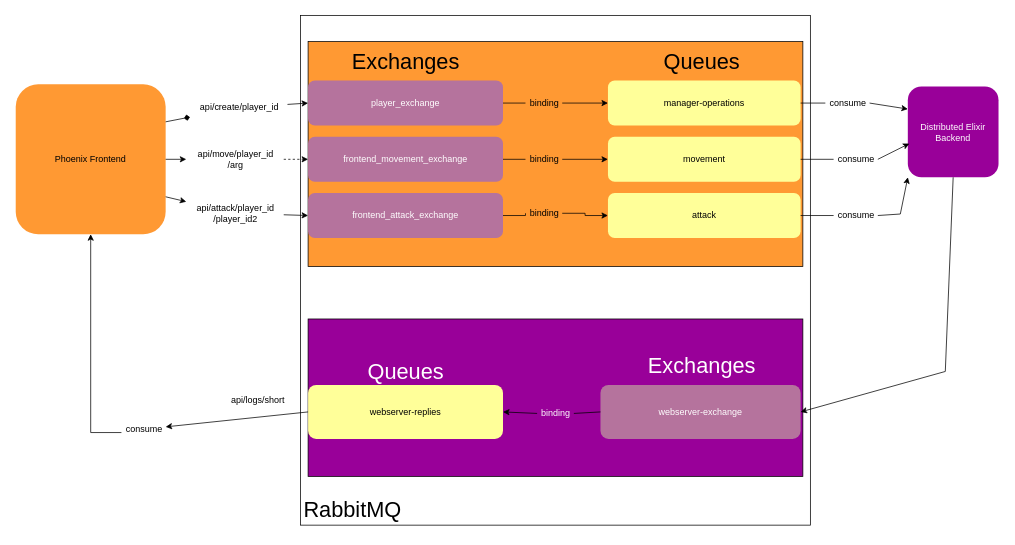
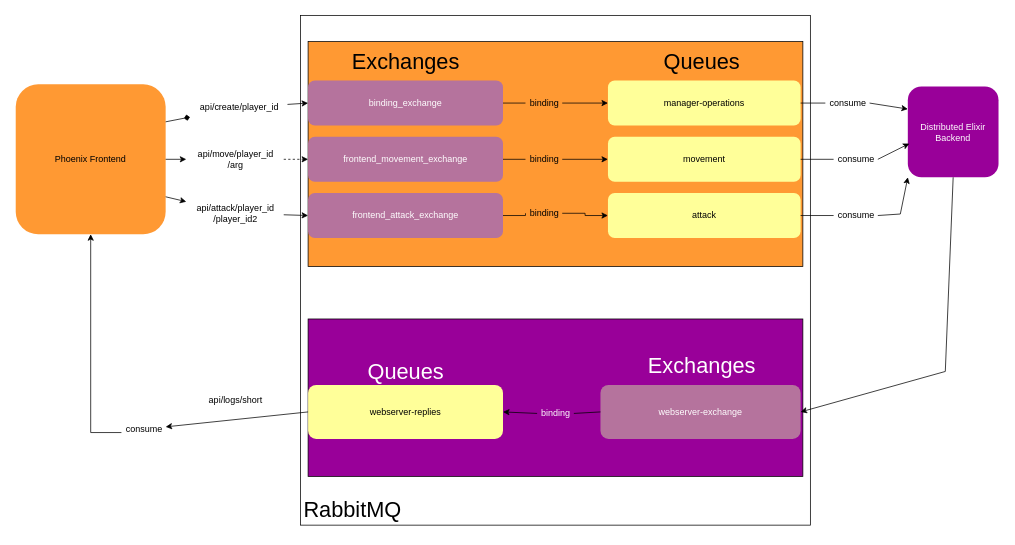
node "player_exchange": label "player_exchange" -> "binding_exchange"
node "api/logs/short": moved (257, 400) -> (235, 400)
